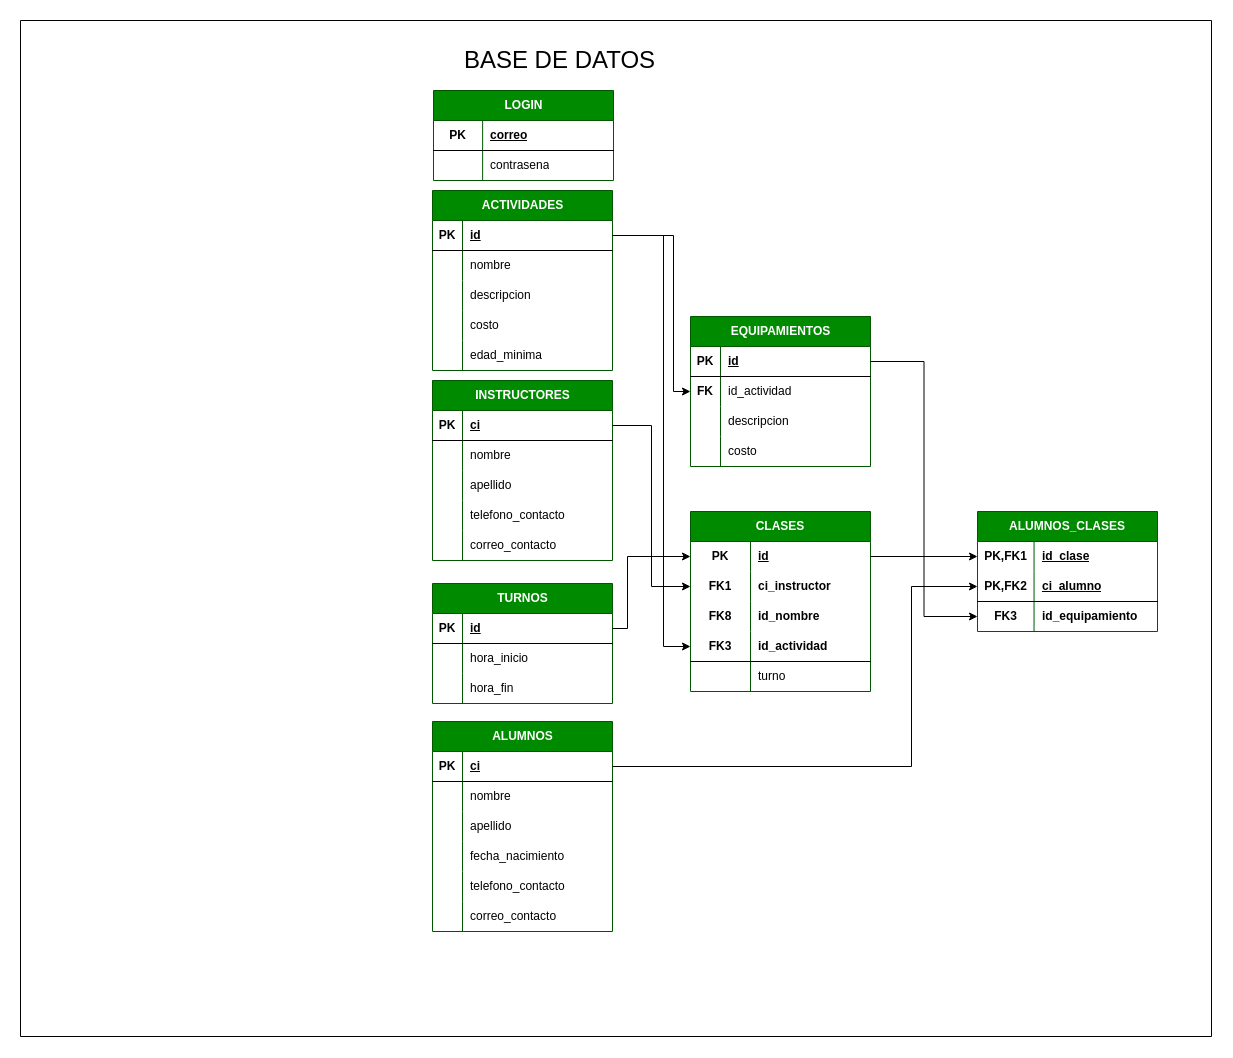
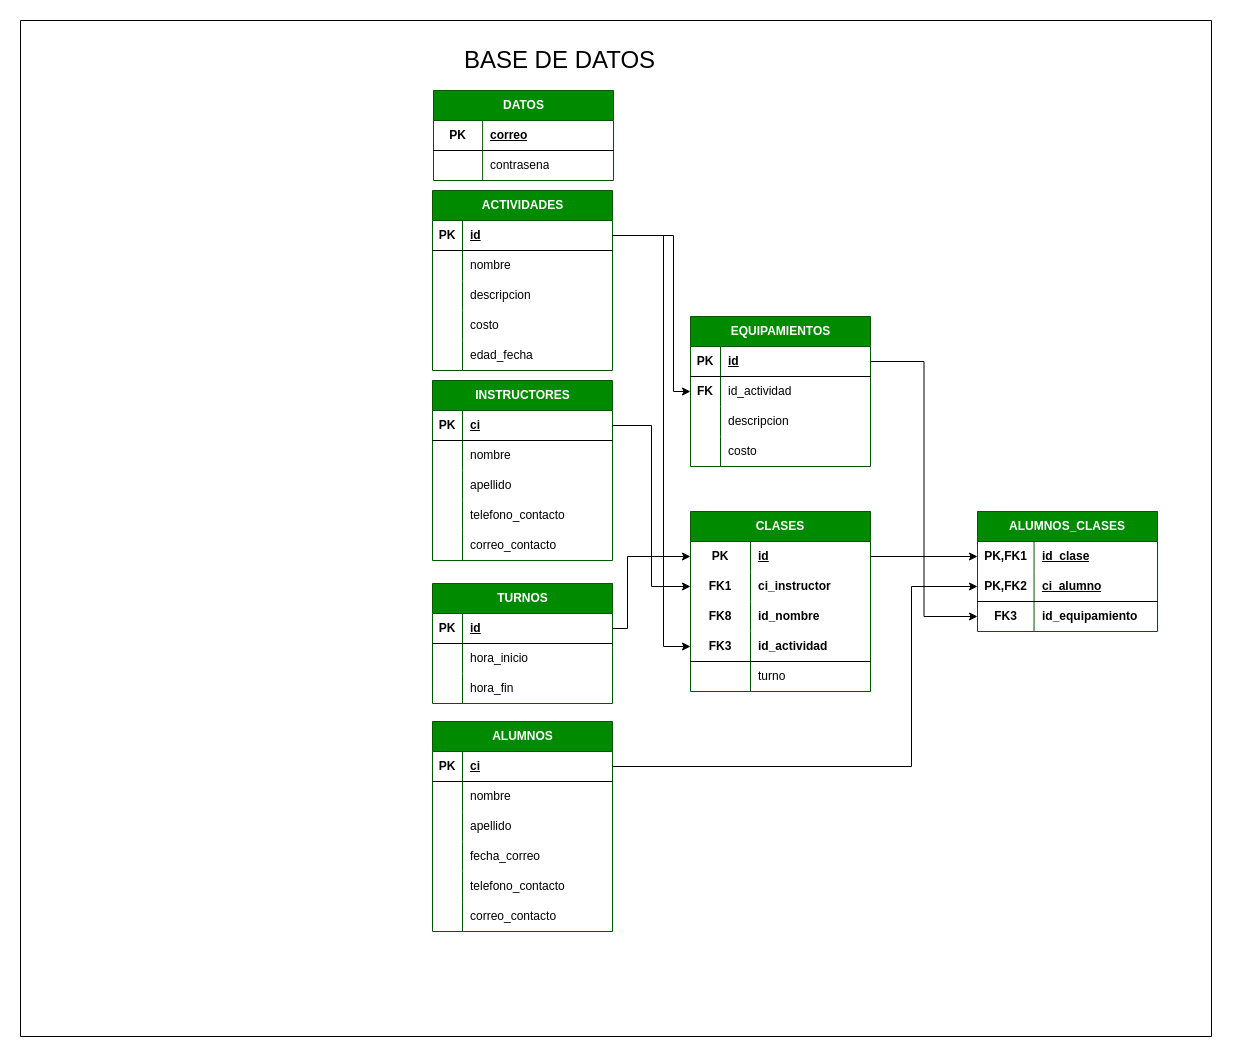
node "LOGIN": label "LOGIN" -> "DATOS"
node "edad_minima": label "edad_minima" -> "edad_fecha"
node "fecha_nacimiento": label "fecha_nacimiento" -> "fecha_correo"
